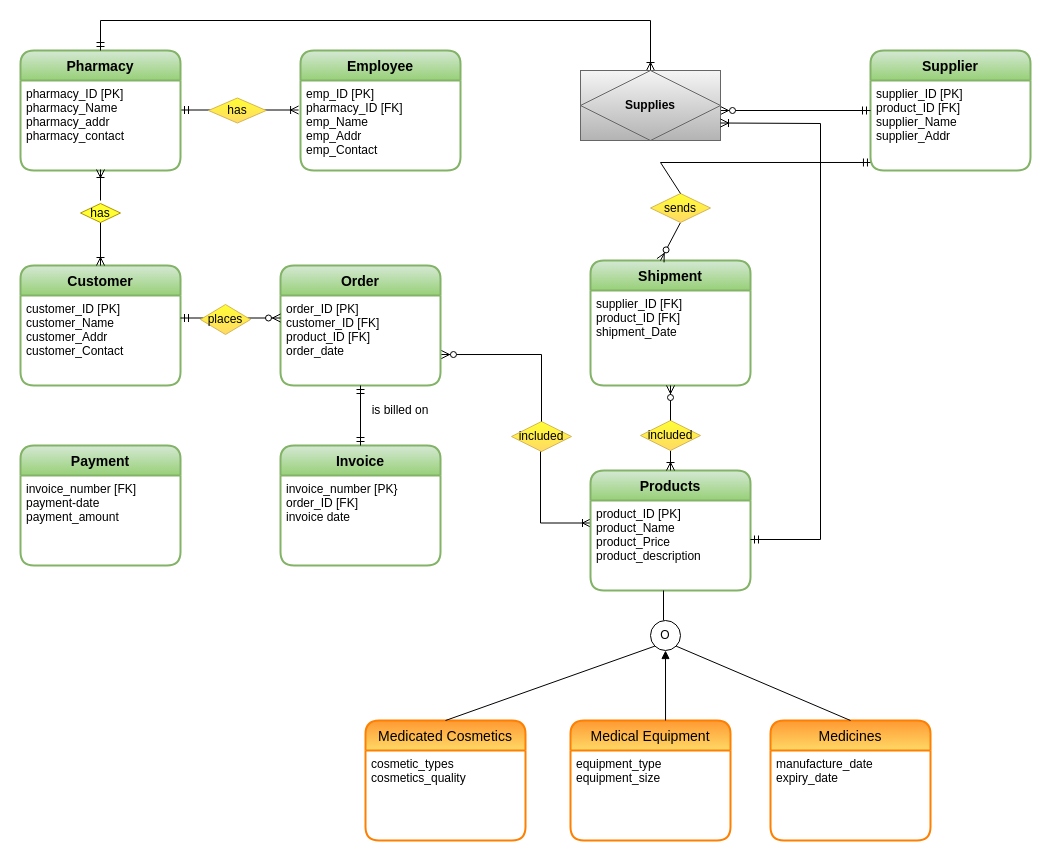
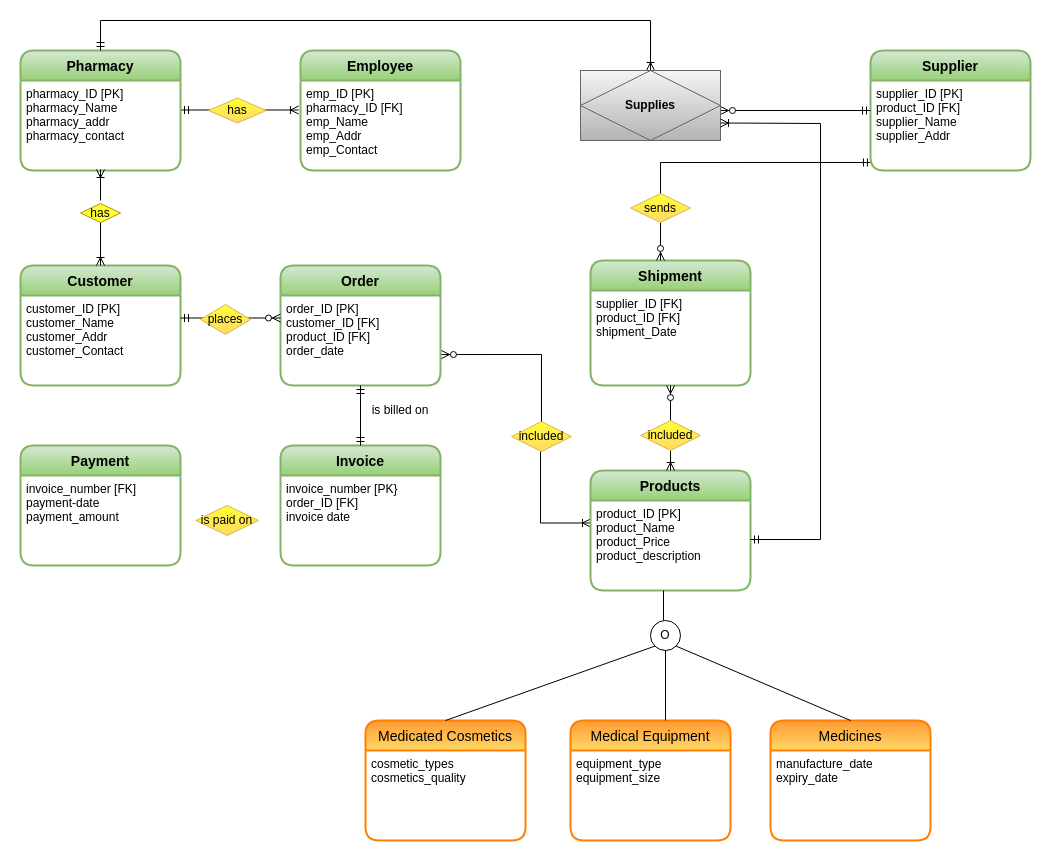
node "sends": moved (681, 208) -> (661, 208)
node "is paid on": added
edge "Medical Equipment" -> "O": arrowhead block -> none
